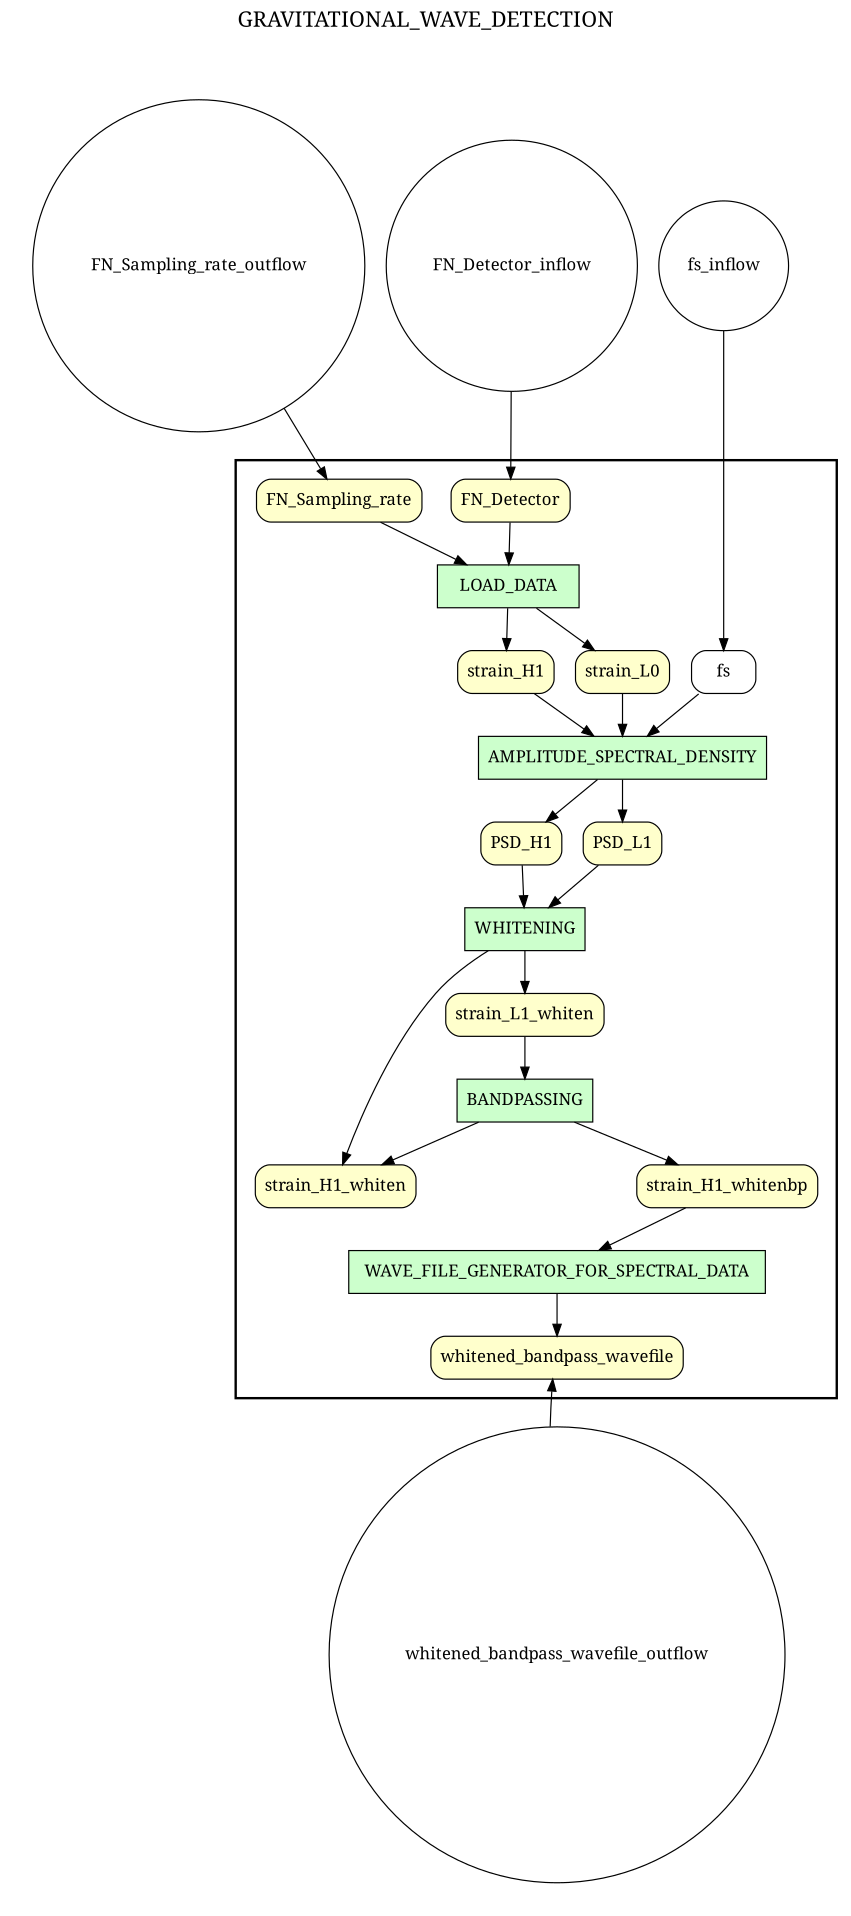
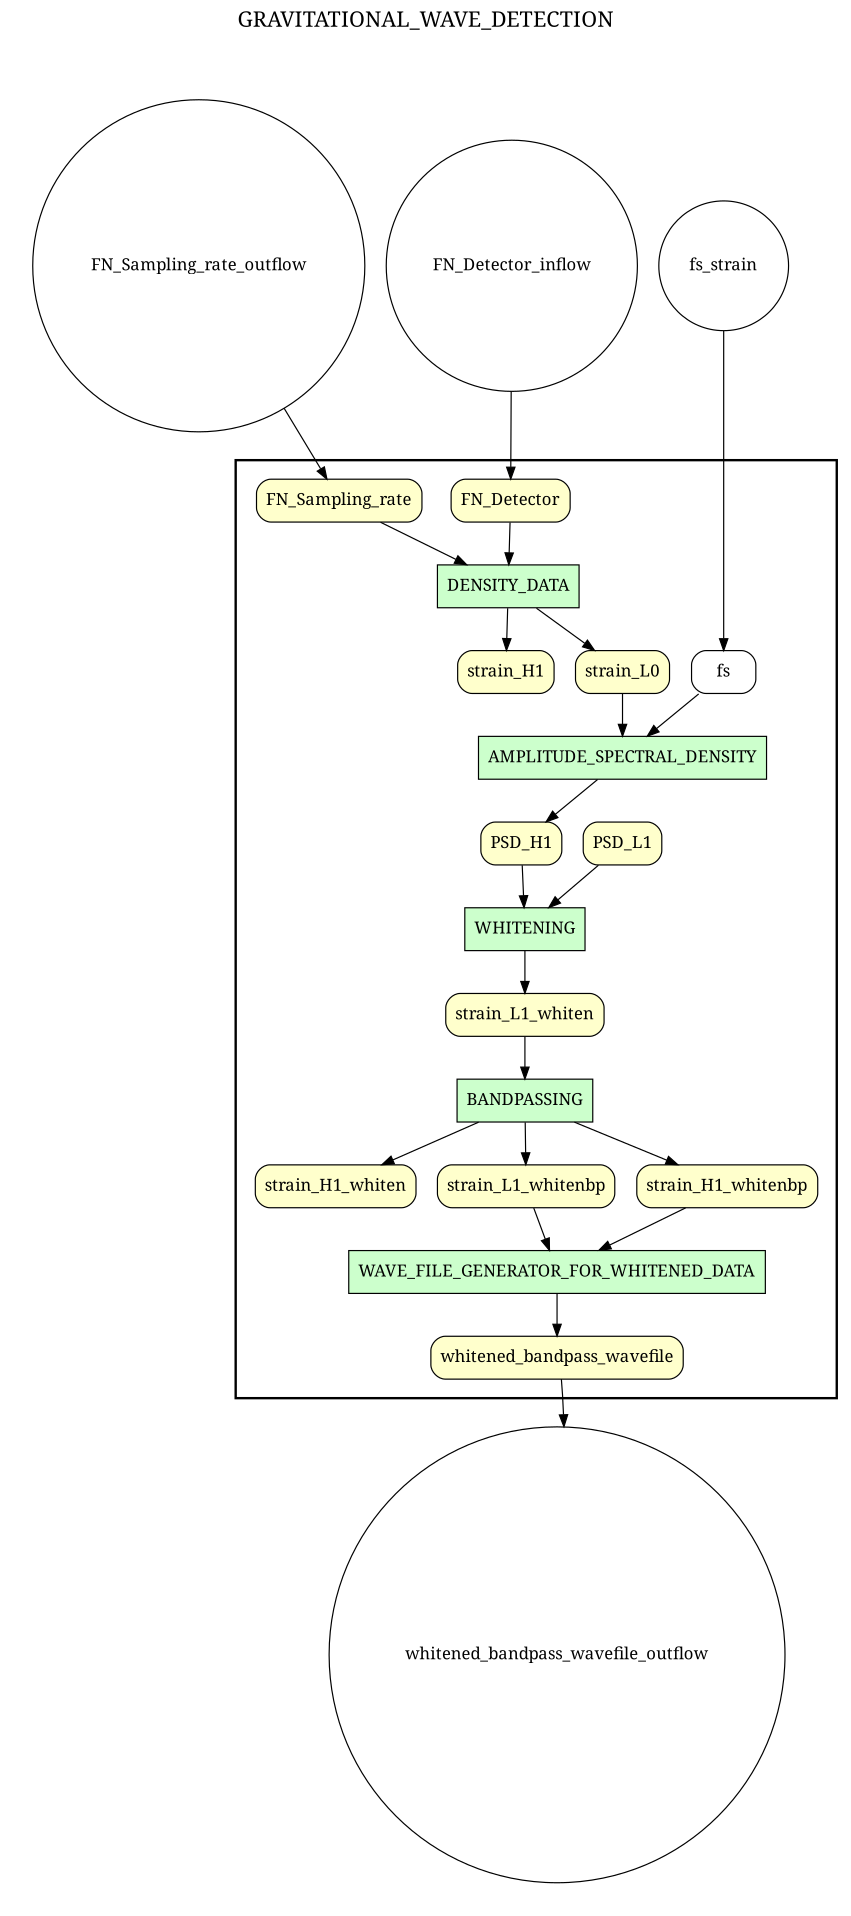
node "fs_inflow": label "fs_inflow" -> "fs_strain"
node "LOAD_DATA": label "LOAD_DATA" -> "DENSITY_DATA"
edge "strain_H1" -> "AMPLITUDE_SPECTRAL_DENSITY": removed
edge "AMPLITUDE_SPECTRAL_DENSITY" -> "PSD_L1": removed
edge "WHITENING" -> "strain_H1_whiten": removed
node "strain_L1_whitenbp": added
node "WAVE_FILE_GENERATOR_FOR_SPECTRAL_DATA": label "WAVE_FILE_GENERATOR_FOR_SPECTRAL_DATA" -> "WAVE_FILE_GENERATOR_FOR_WHITENED_DATA"
edge "whitened_bandpass_wavefile_outflow" -> "whitened_bandpass_wavefile": reversed
